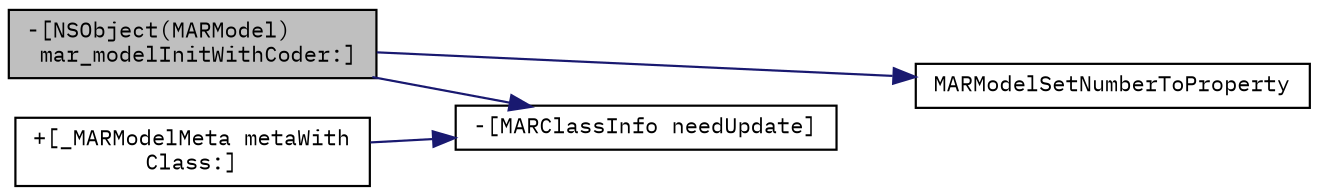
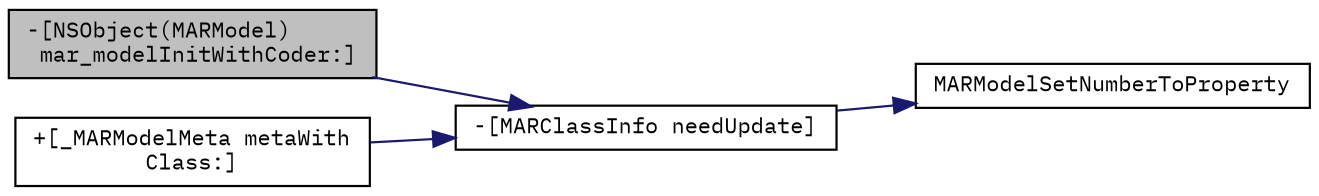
edge "-[NSObject(MARModel) mar_modelInitWithCoder:]" -> "MARModelSetNumberToProperty": now "-[MARClassInfo needUpdate]" -> "MARModelSetNumberToProperty"
